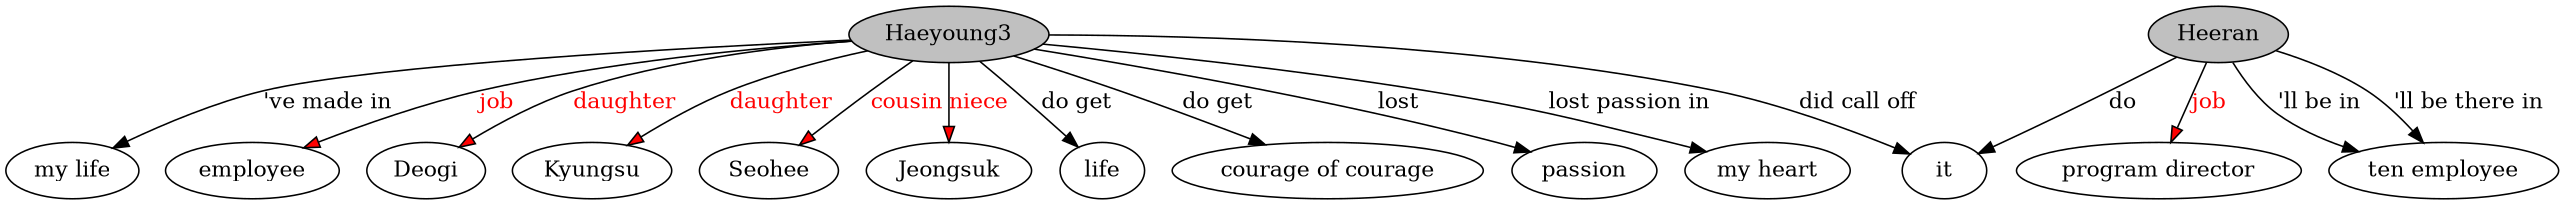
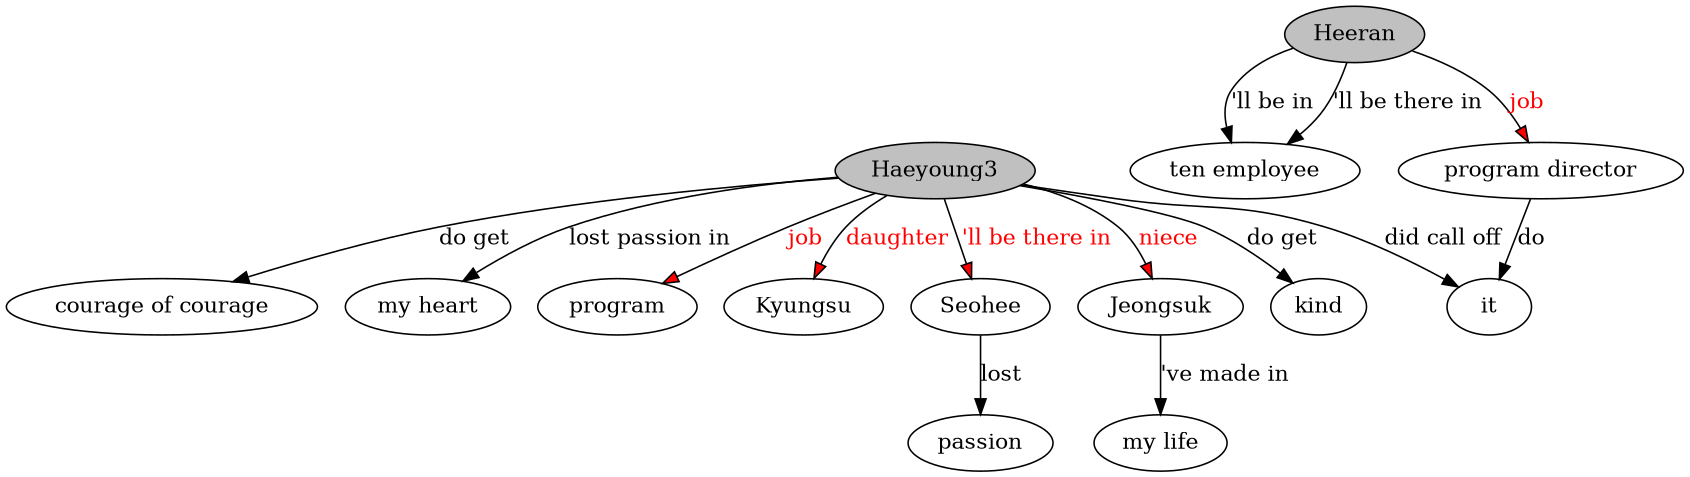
edge "Haeyoung3" -> "my life": now "Jeongsuk" -> "my life"
edge "Haeyoung3" -> "passion": now "Seohee" -> "passion"
edge "Haeyoung3" -> "Seohee": label "cousin" -> "'ll be there in"
edge "Heeran" -> "it": now "program director" -> "it"
node "employee": label "employee" -> "program"
node "Deogi": removed
node "life": label "life" -> "kind"
